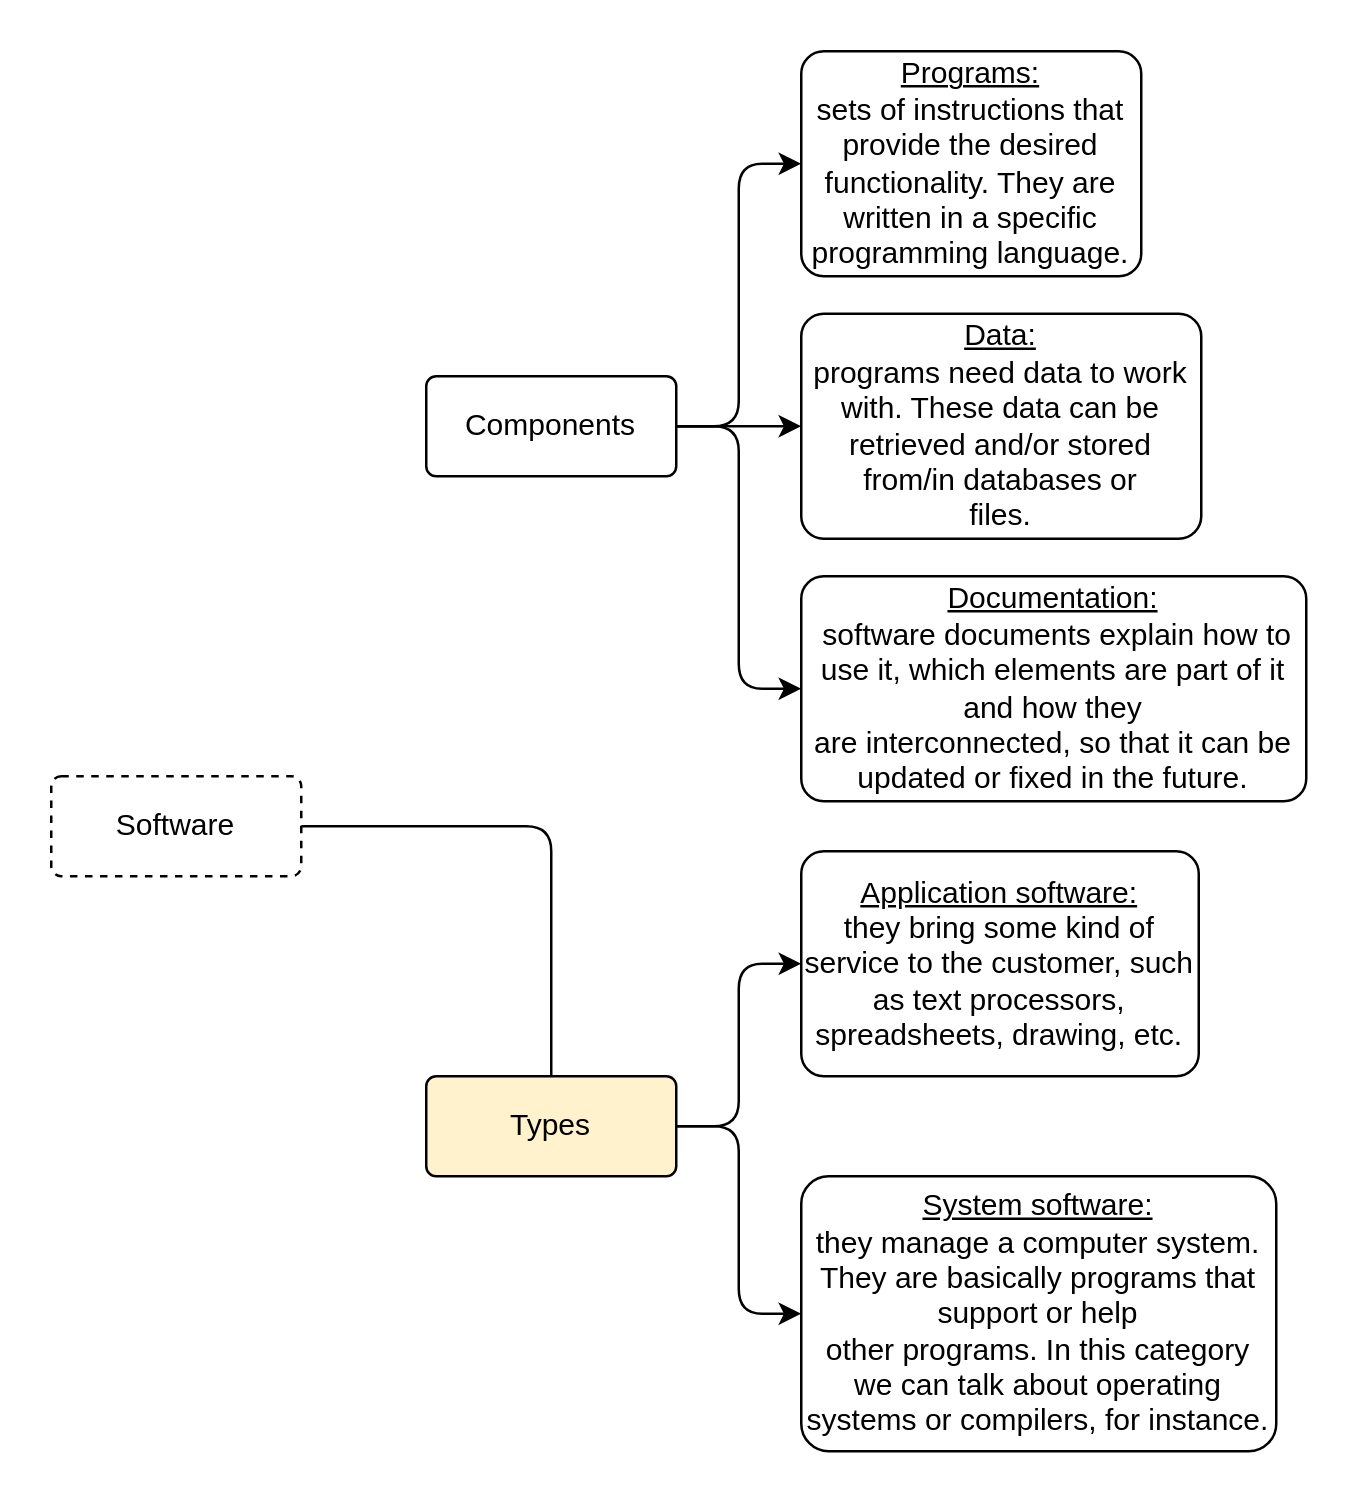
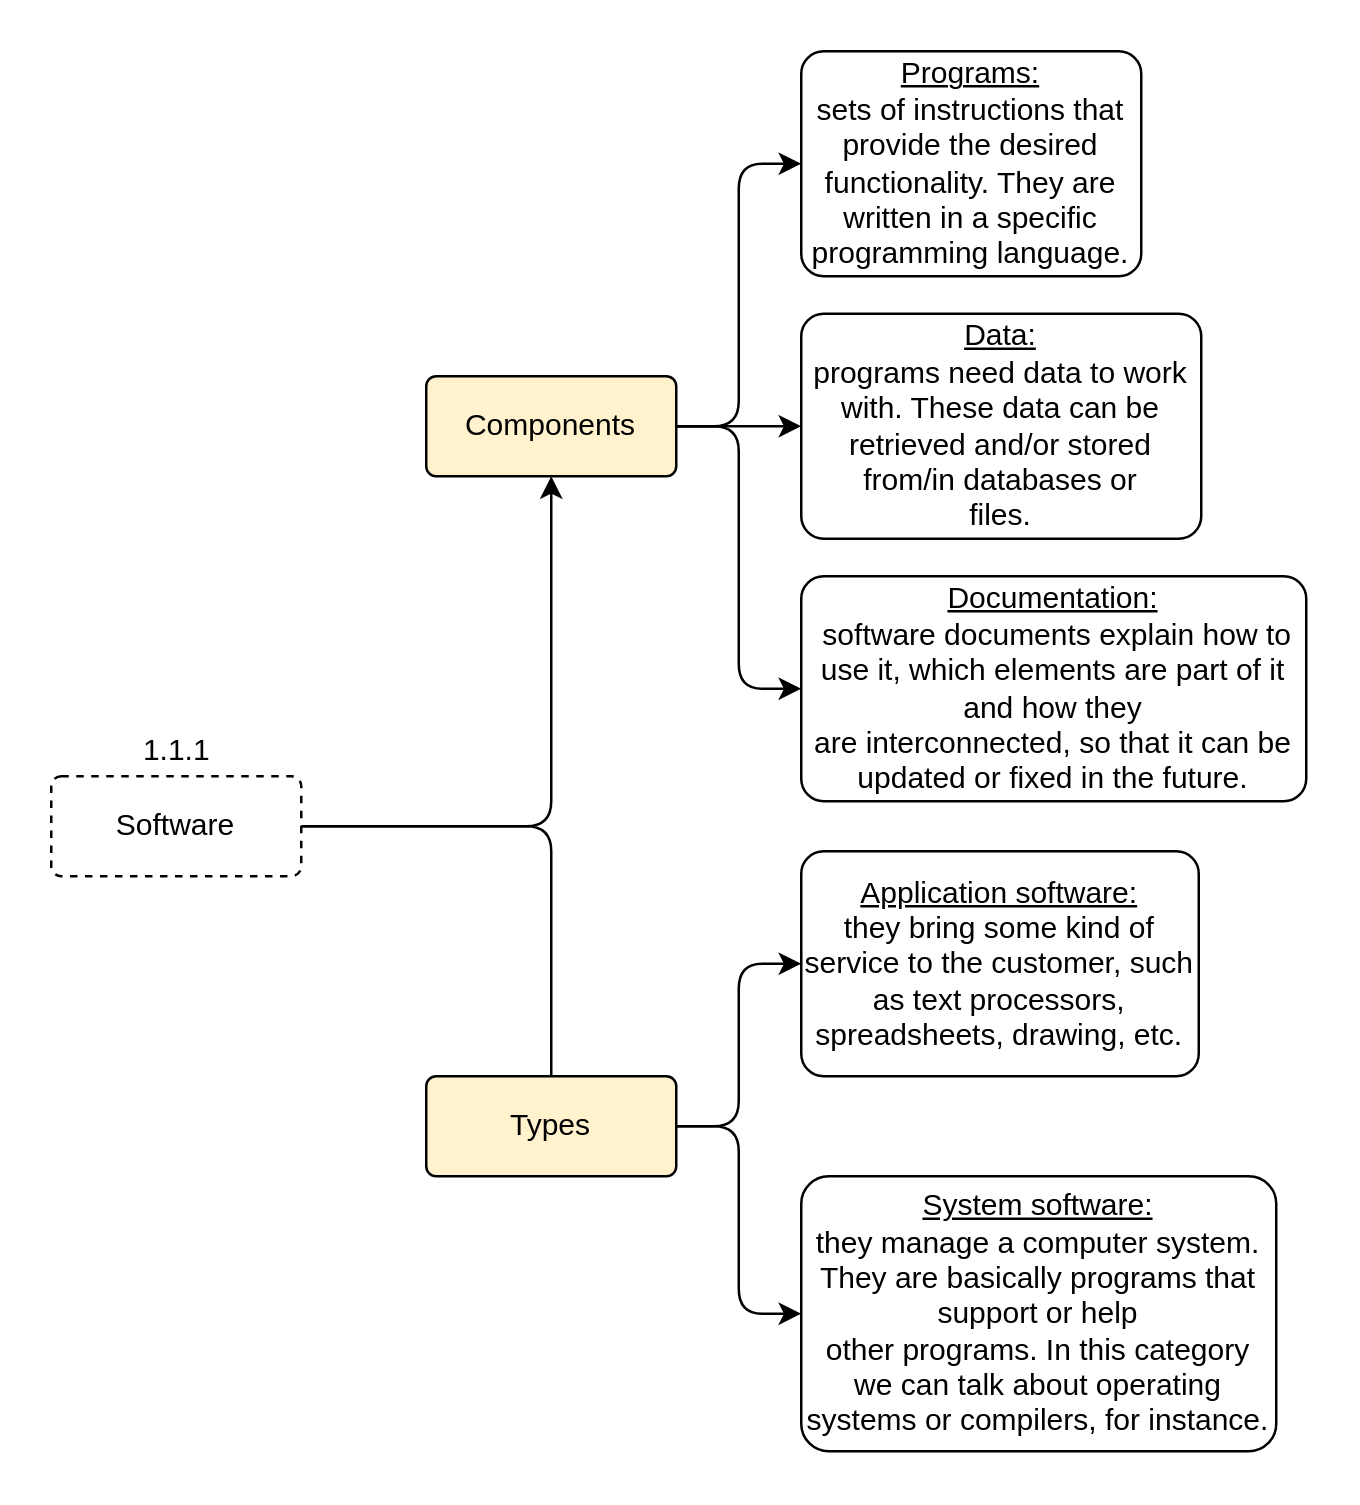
node "Components": fillcolor #ffffff -> #fff2cc
edge "Software" -> "Components": added
node "1.1.1": added
